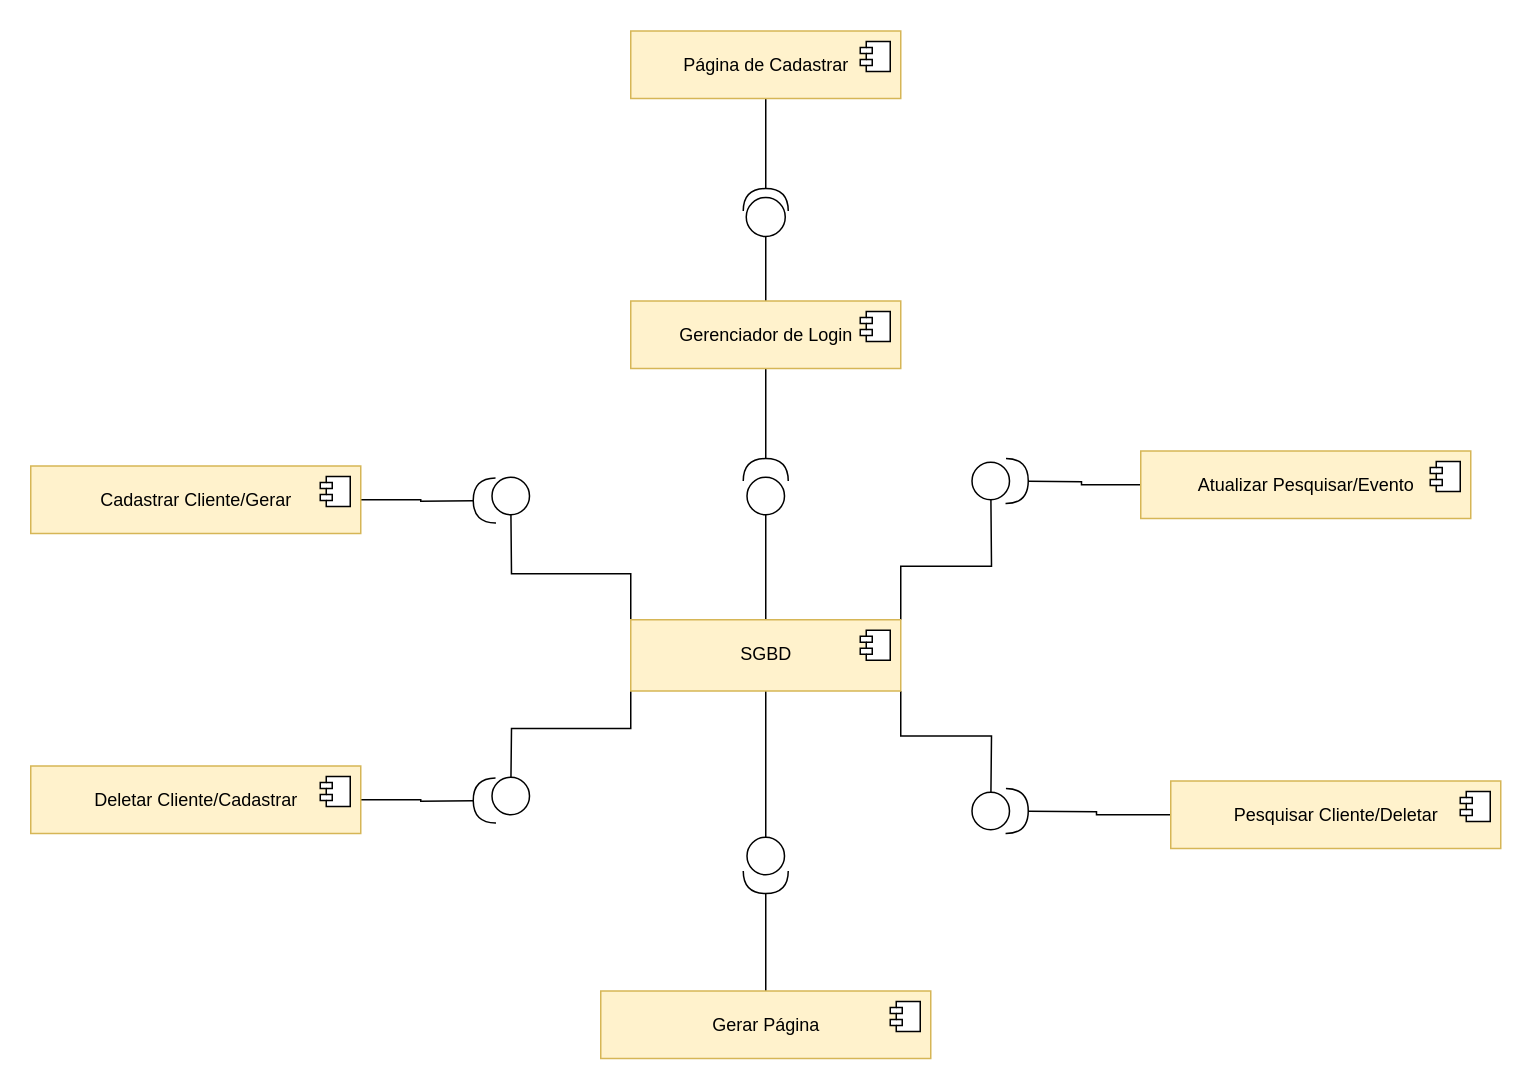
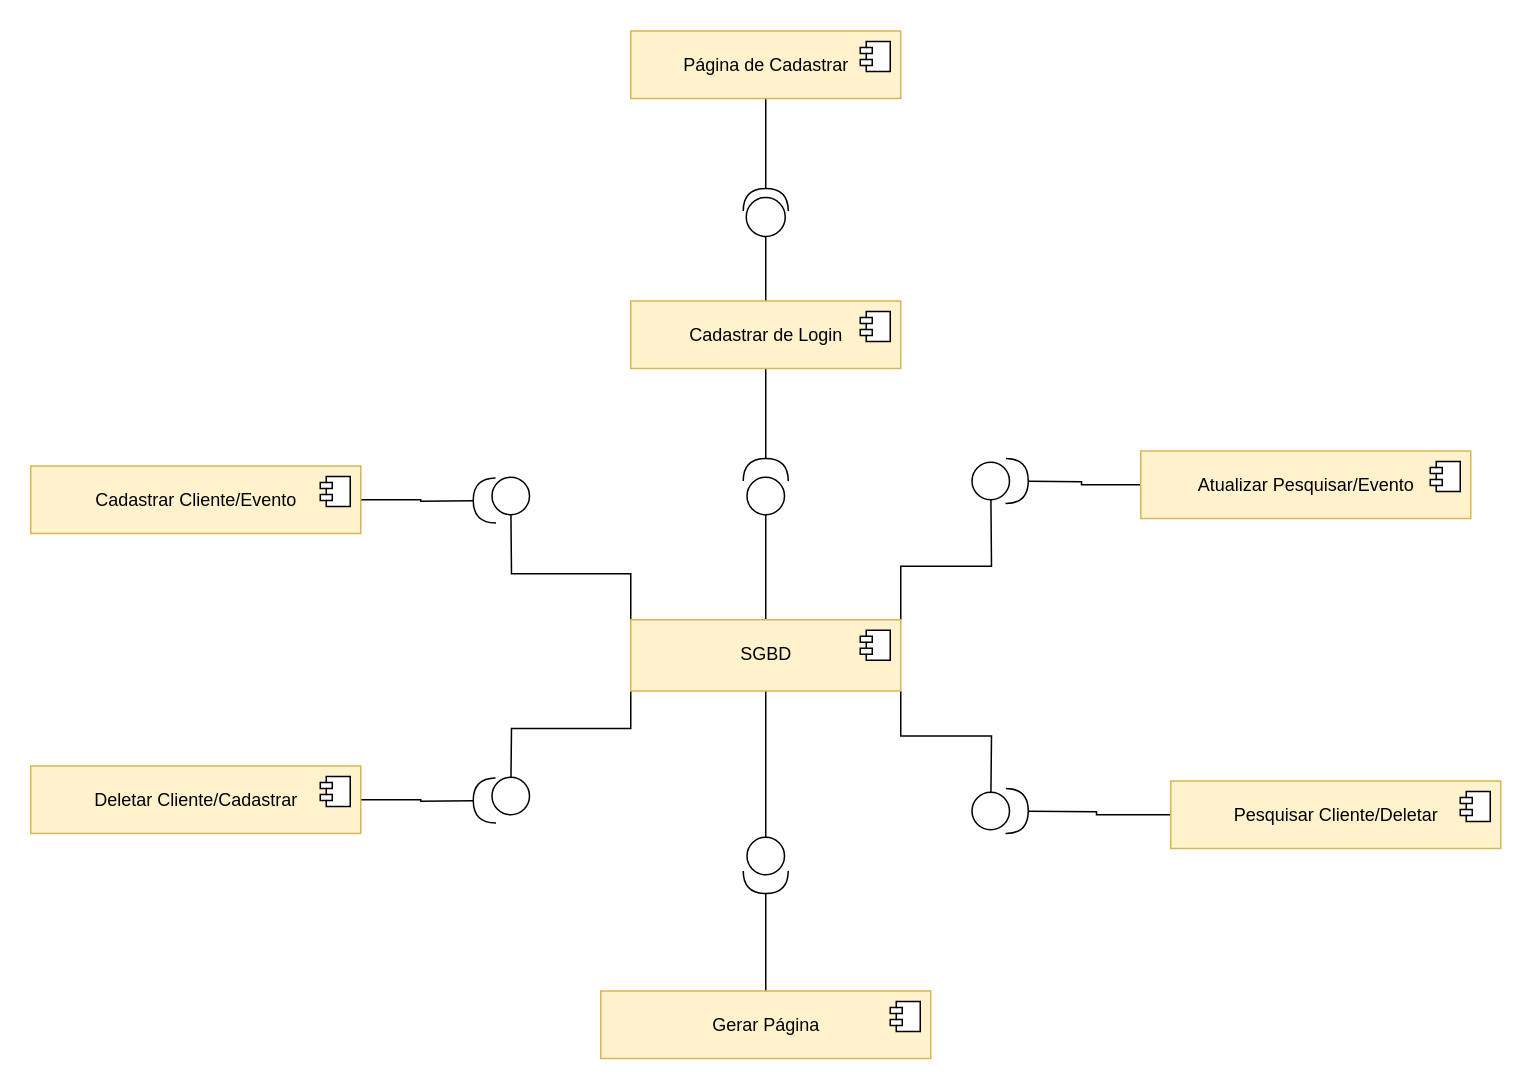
node "Gerenciador de Login": label "Gerenciador de Login" -> "Cadastrar de Login"
node "Cadastrar Cliente/Gerar": label "Cadastrar Cliente/Gerar" -> "Cadastrar Cliente/Evento"
